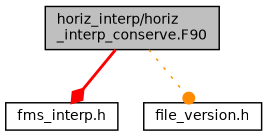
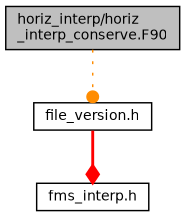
edge "horiz_interp/horiz _interp_conserve.F90" -> "fms_interp.h": now "file_version.h" -> "fms_interp.h"
